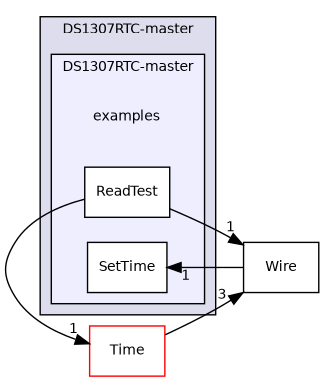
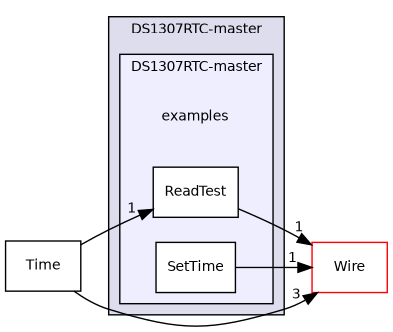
edge "ReadTest" -> "Time": reversed
edge "Wire" -> "SetTime": reversed
node "Wire": color black -> red
node "Time": color red -> black
